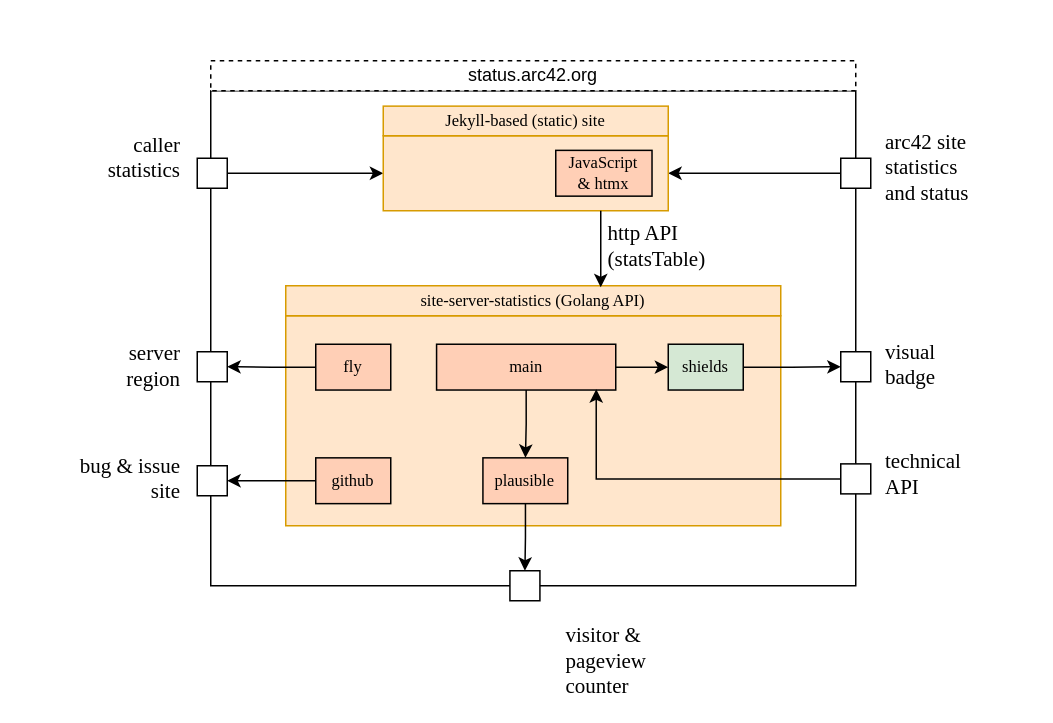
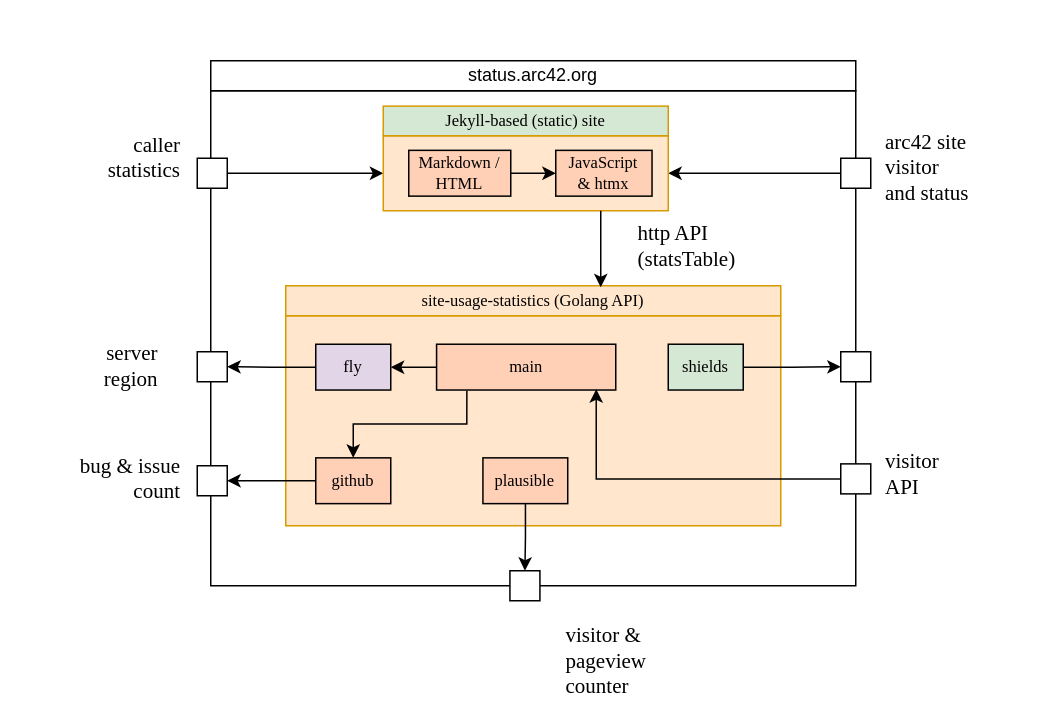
node "status.arc42.org": style dashed -> solid
node "Jekyll-based (static) site": fillcolor #ffe6cc -> #d5e8d4
node "Markdown / HTML": added
edge "Markdown / HTML" -> "JavaScript & htmx": added
node "arc42 site statistics and status": label "arc42 site statistics and status" -> "arc42 site visitor and status"
node "http API (statsTable)": moved (675, 247) -> (705, 247)
node "site-server-statistics (Golang API)": label "site-server-statistics (Golang API)" -> "site-usage-statistics (Golang API)"
node "visual badge": removed
node "server region": moved (137, 367) -> (114, 367)
node "fly": fillcolor #ffcfb6 -> #e1d5e7
edge "main" -> "fly": added
edge "main" -> "shields": removed
edge "main" -> "plausible": removed
edge "main" -> "github": added
node "technical API": label "technical API" -> "visitor API"
node "bug & issue site": label "bug & issue site" -> "bug & issue count"
